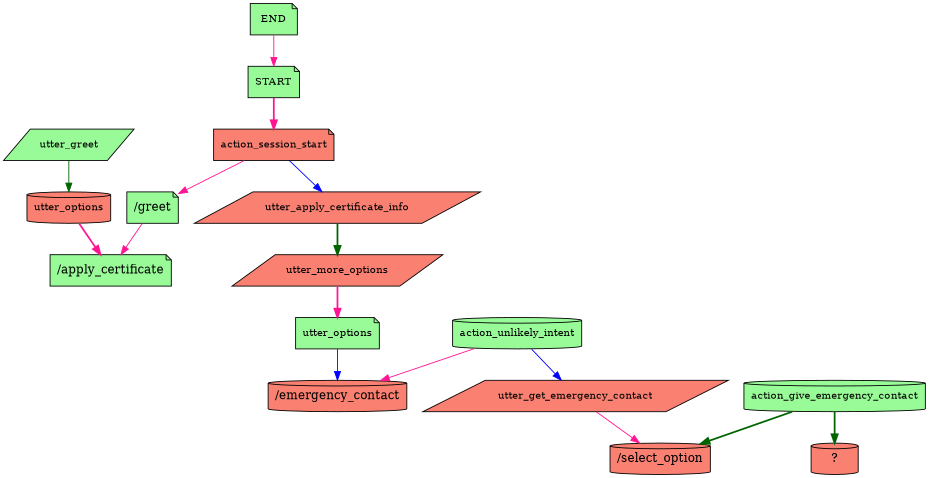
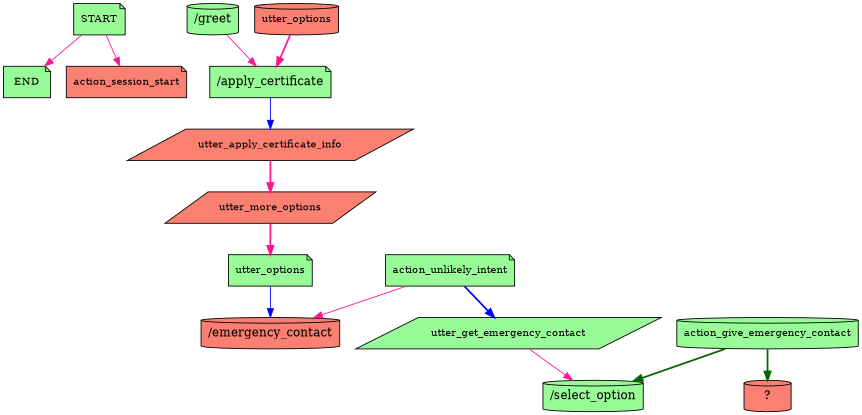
edge "END" -> "START": reversed
edge "START" -> "action_session_start": style bold -> solid
node "utter_greet": removed
edge "action_session_start" -> "utter_apply_certificate_info": now "/apply_certificate" -> "utter_apply_certificate_info"
edge "action_session_start" -> "/greet": removed
node "/greet": shape note -> cylinder
edge "utter_apply_certificate_info" -> "utter_more_options": color darkgreen -> deeppink
node "action_unlikely_intent": shape cylinder -> note
edge "action_unlikely_intent" -> "utter_get_emergency_contact": style solid -> bold
node "utter_get_emergency_contact": fillcolor salmon -> palegreen
node "/select_option": fillcolor salmon -> palegreen
